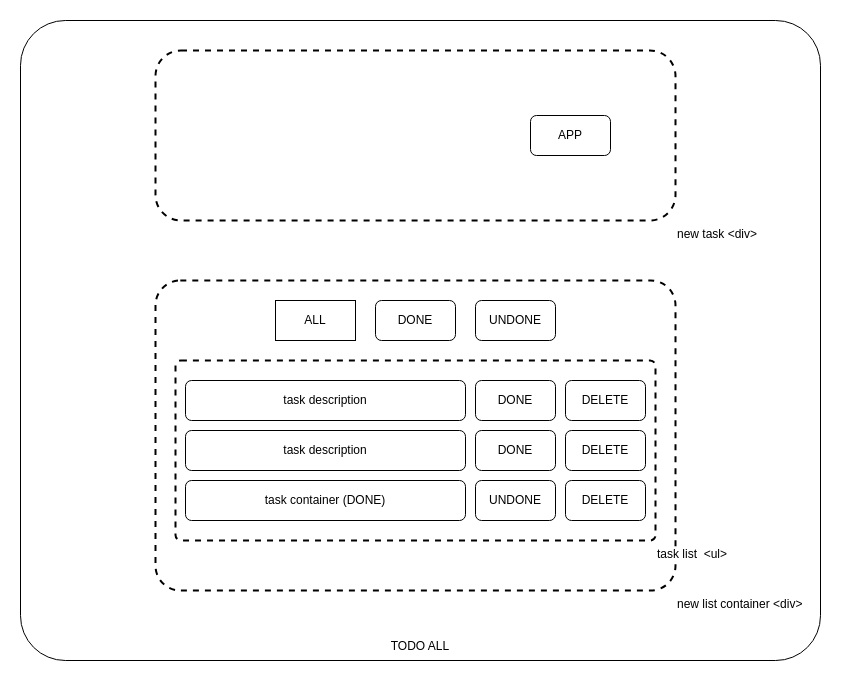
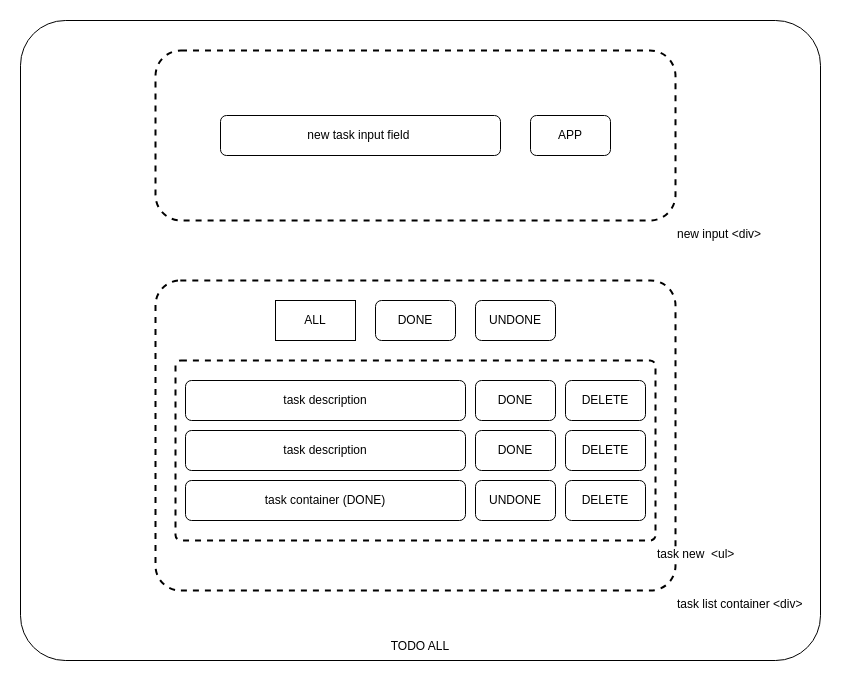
node "new task input field": added
node "new task <div>": label "new task <div>" -> "new input <div>"
node "task list <ul>": label "task list <ul>" -> "task new <ul>"
node "new list container <div>": label "new list container <div>" -> "task list container <div>"
